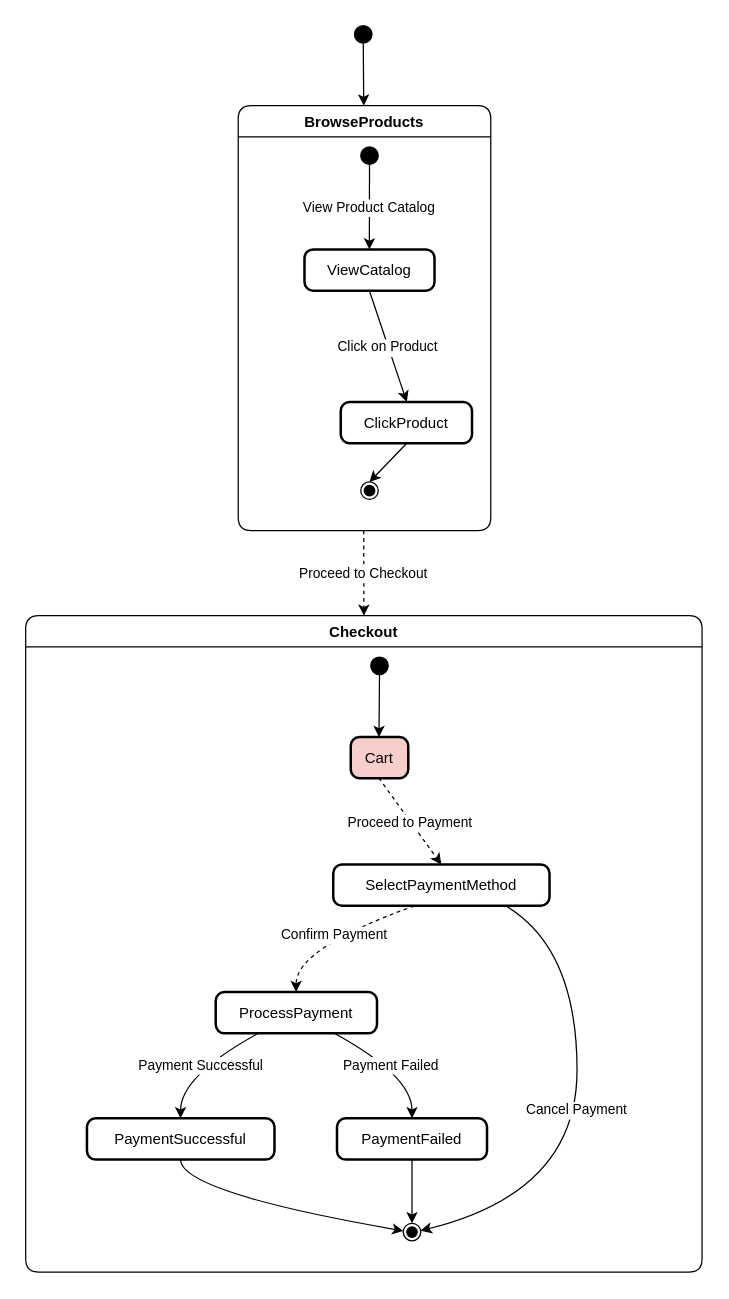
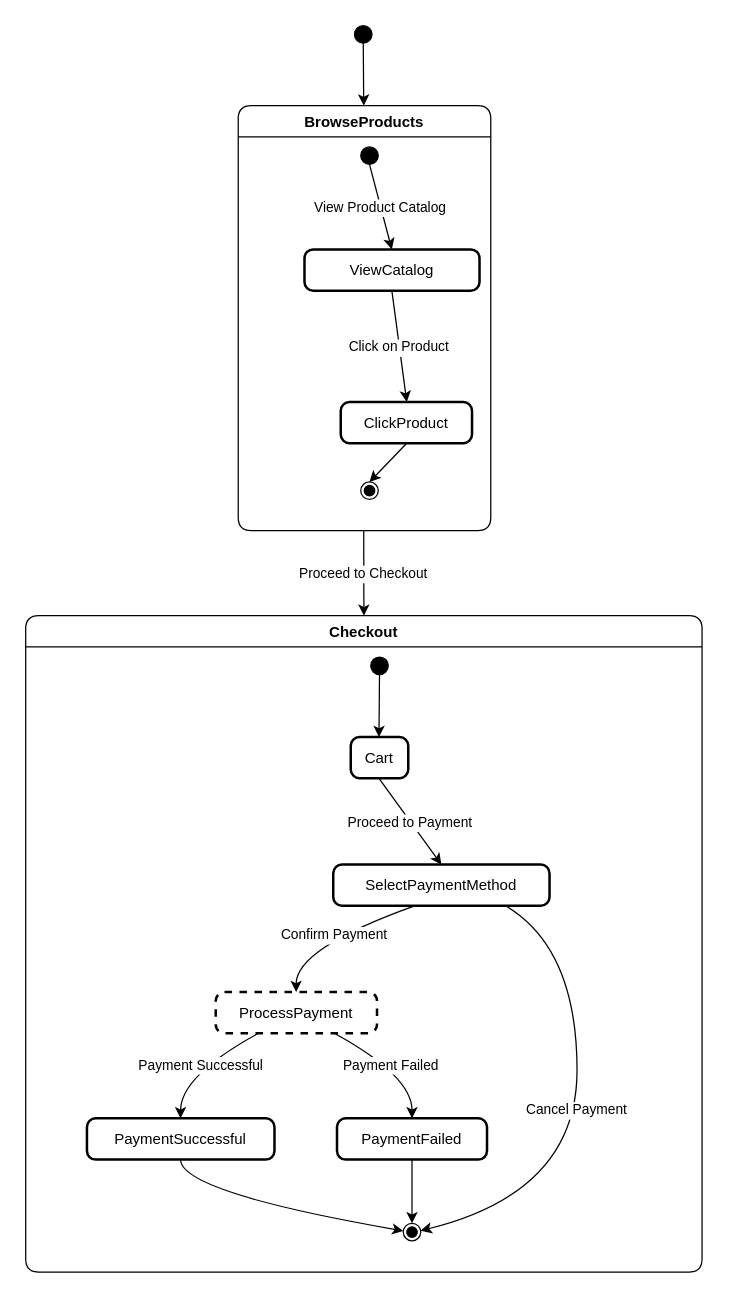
node "ViewCatalog": size 130x41 -> 175x41
edge "BrowseProducts" -> "Checkout": style dashed -> solid
node "Cart": fillcolor #f8cecc -> #ffffff
edge "Cart" -> "SelectPaymentMethod": style dashed -> solid
edge "SelectPaymentMethod" -> "ProcessPayment": style dashed -> solid
node "ProcessPayment": style solid -> dashed
